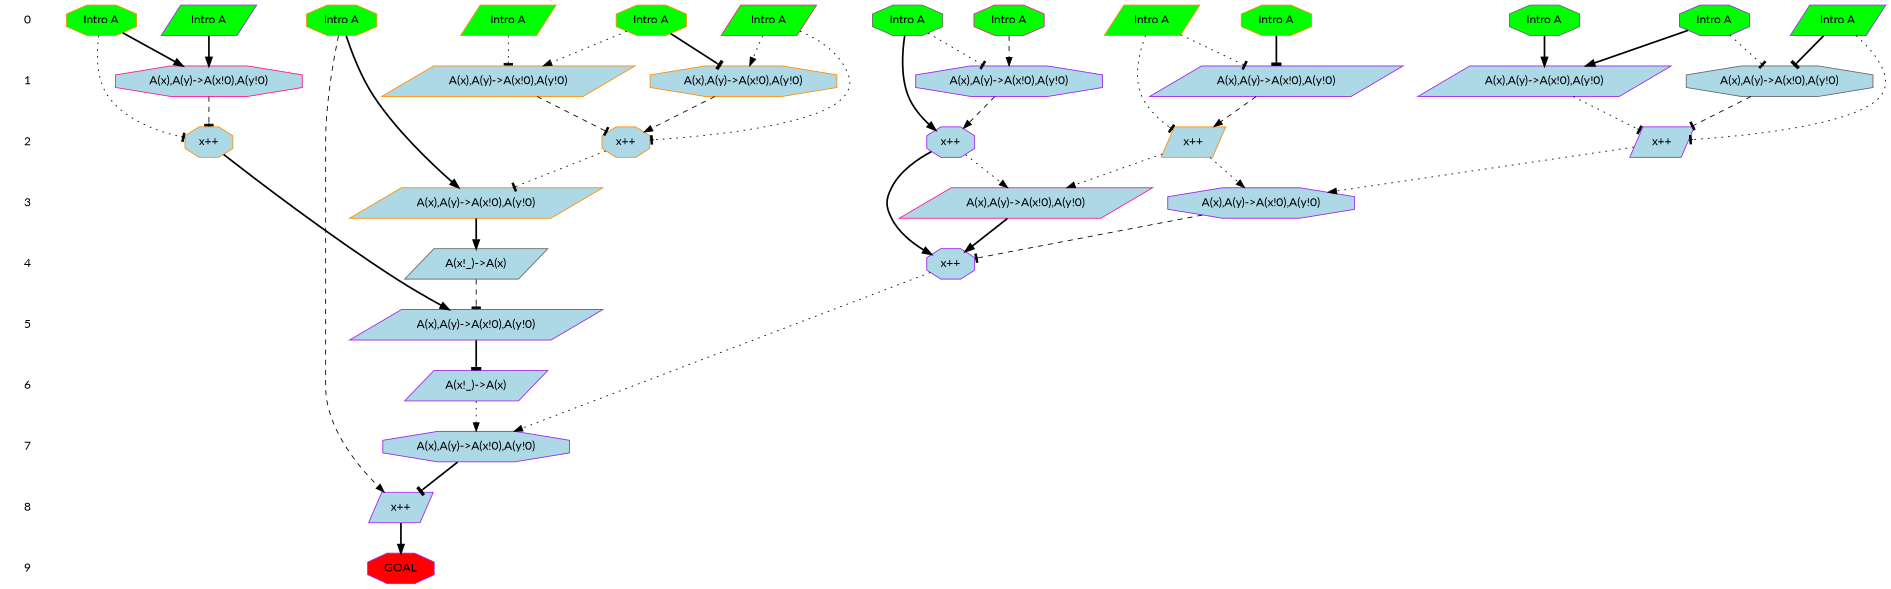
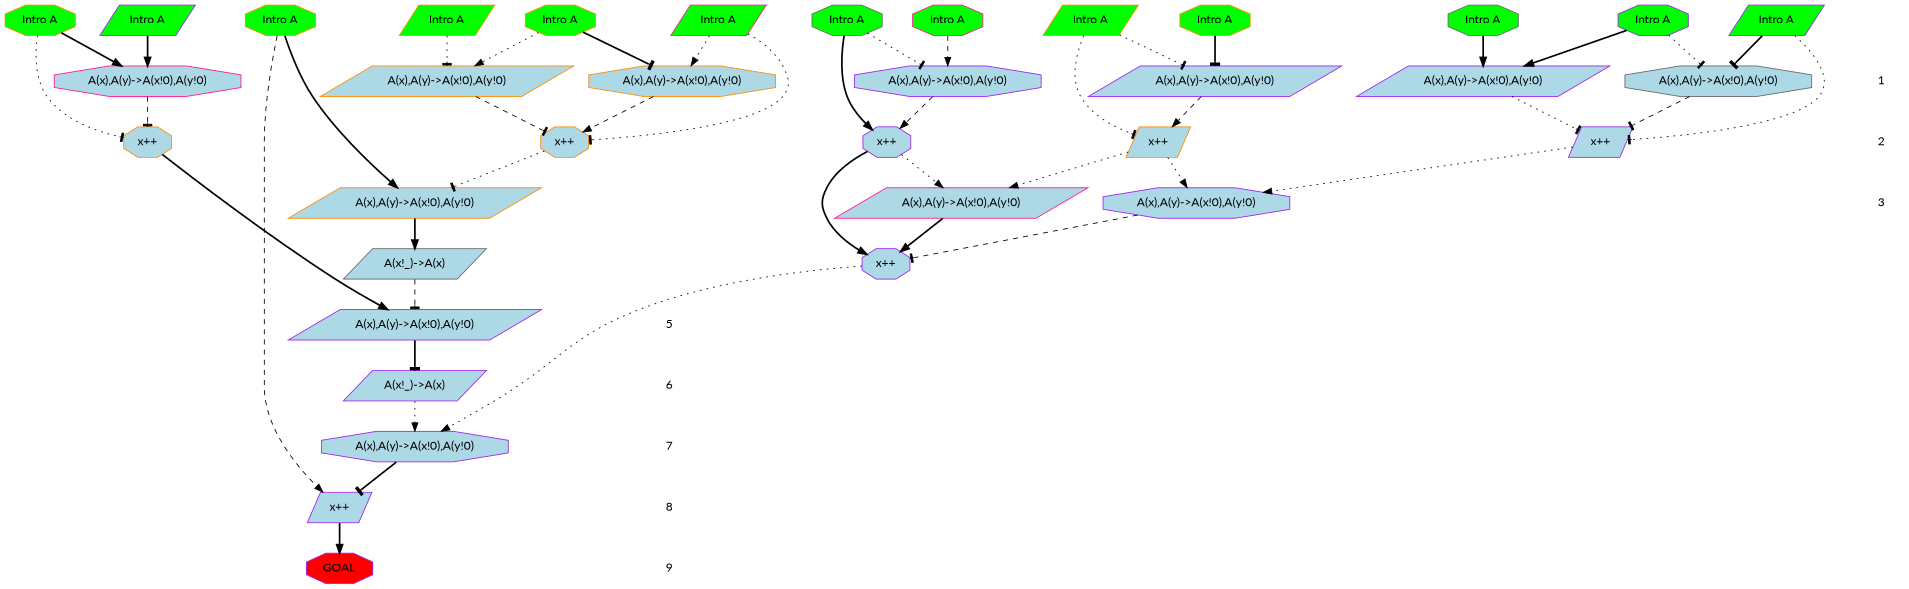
node "0": removed
node "4": removed
